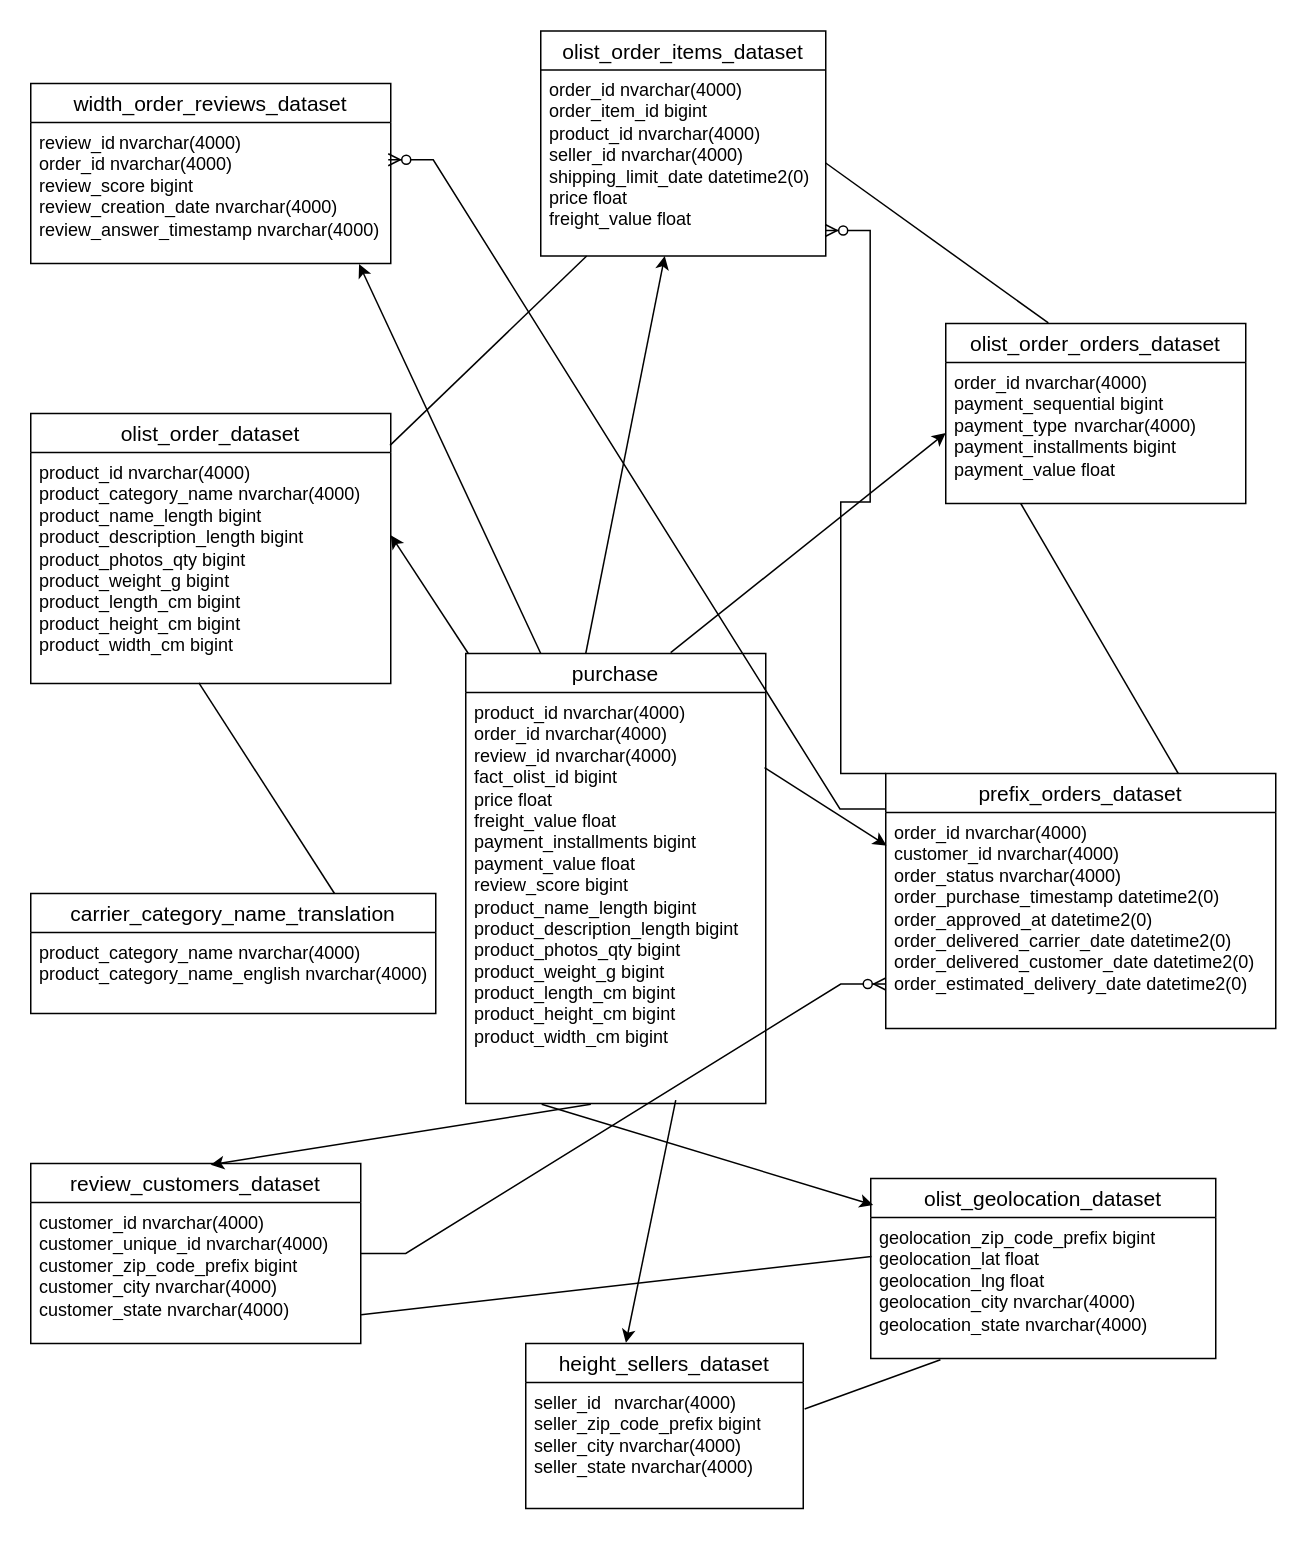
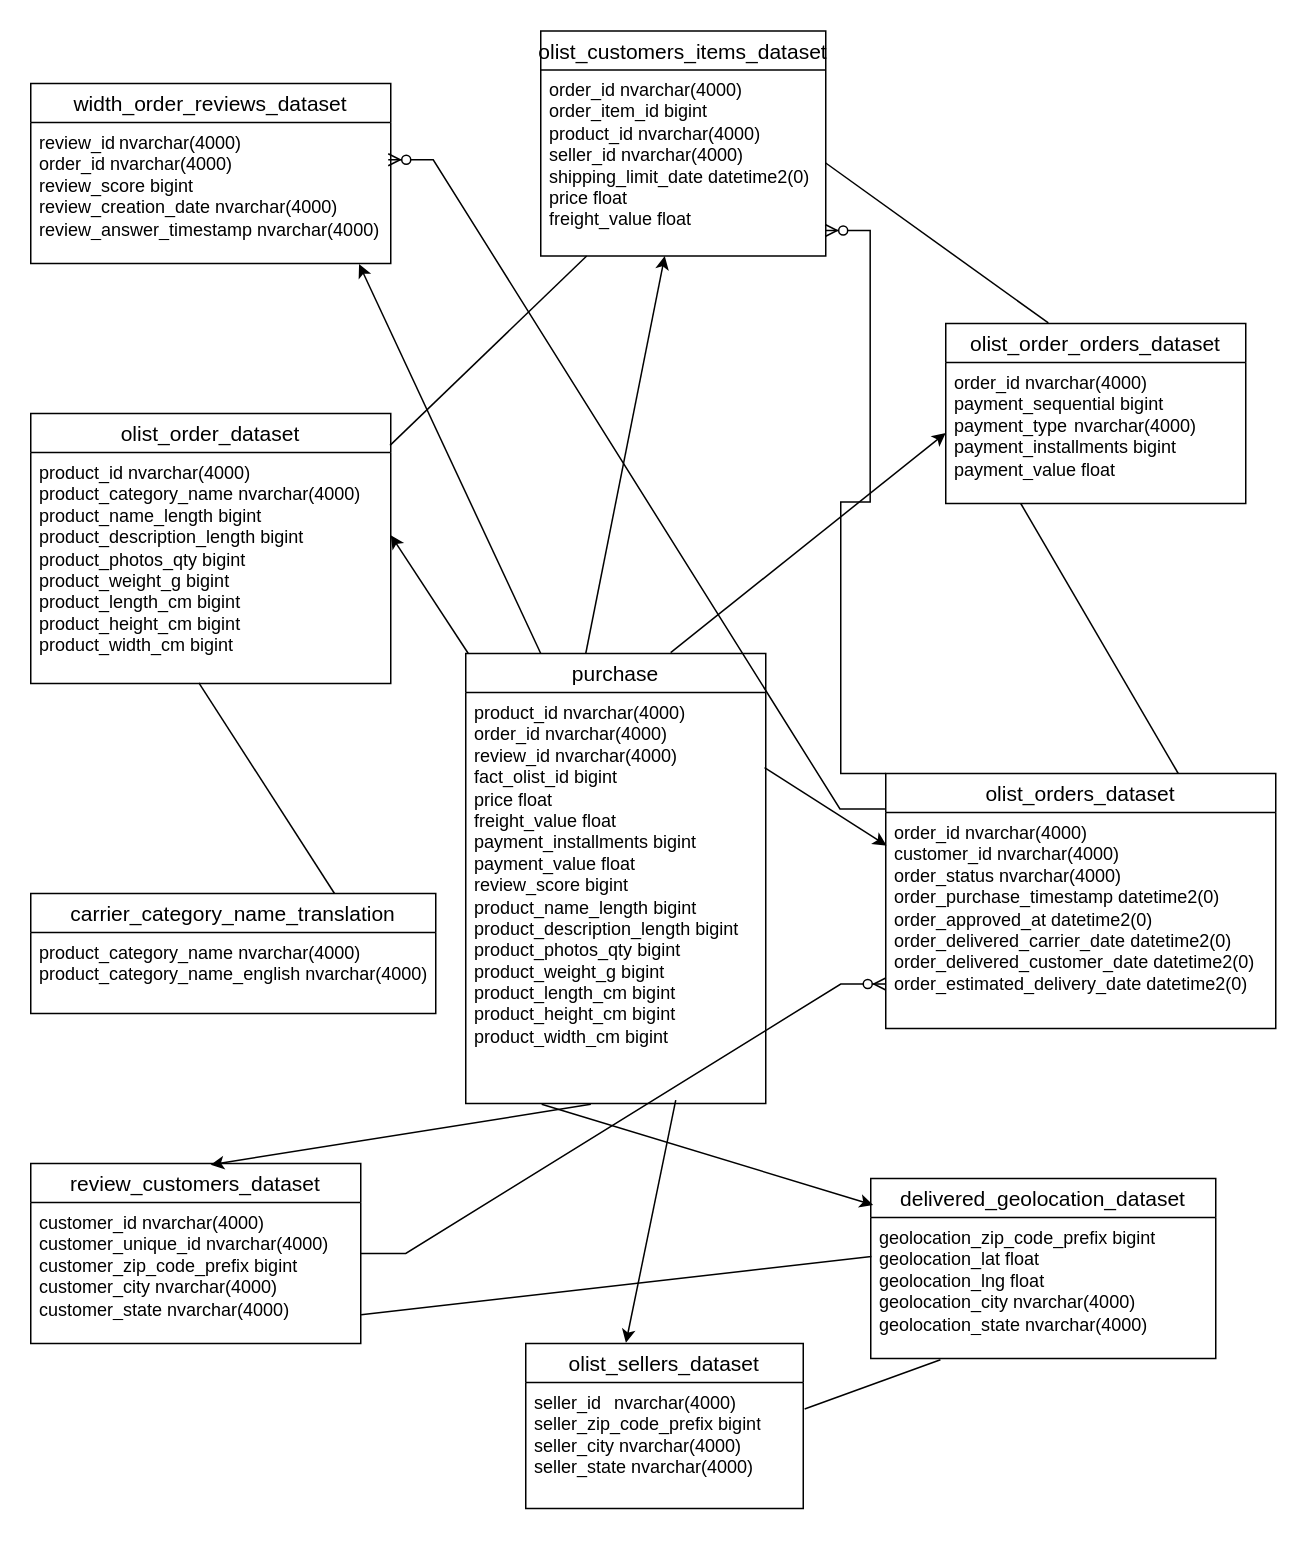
node "olist_order_items_dataset": label "olist_order_items_dataset" -> "olist_customers_items_dataset"
node "prefix_orders_dataset": label "prefix_orders_dataset" -> "olist_orders_dataset"
node "olist_geolocation_dataset": label "olist_geolocation_dataset" -> "delivered_geolocation_dataset"
node "height_sellers_dataset": label "height_sellers_dataset" -> "olist_sellers_dataset"
